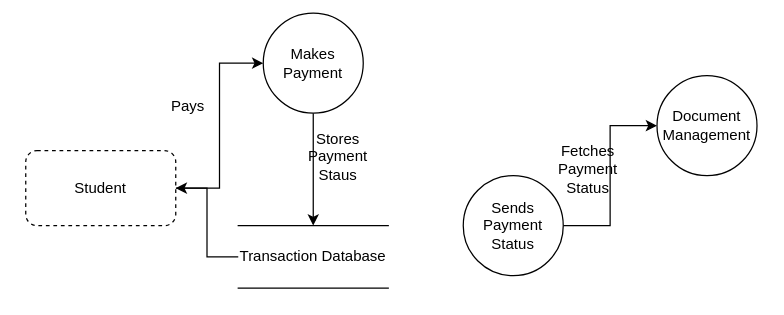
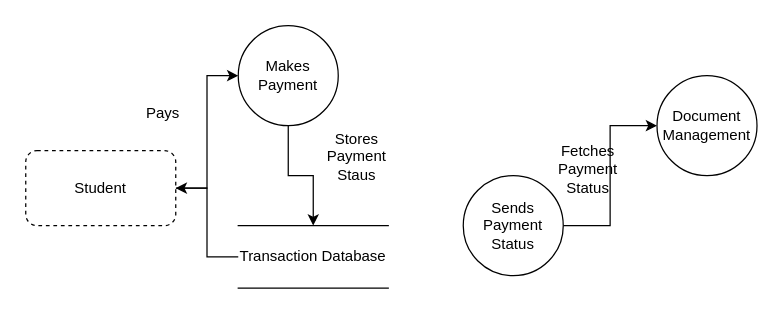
node "Makes Payment": moved (313, 63) -> (288, 76)
node "Pays": moved (188, 107) -> (163, 113)
node "Stores Payment Staus": moved (338, 157) -> (357, 157)
